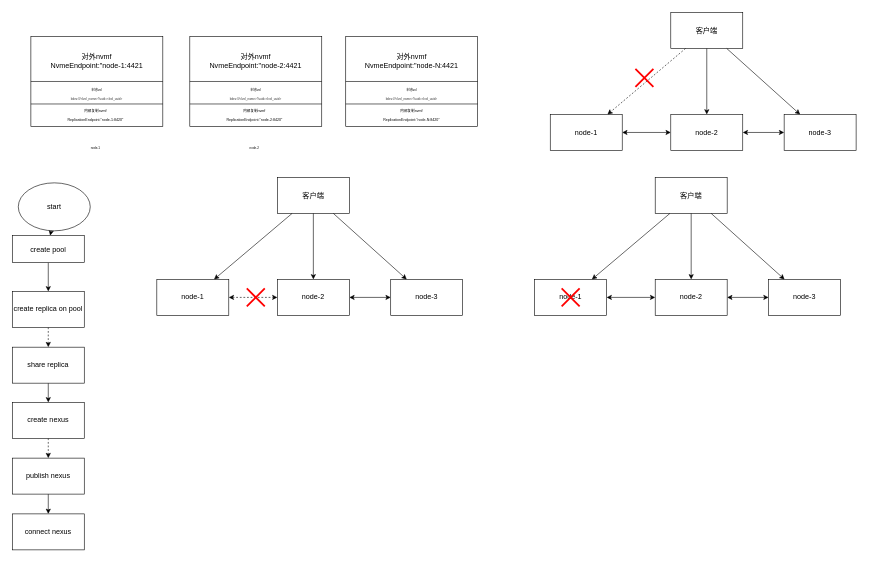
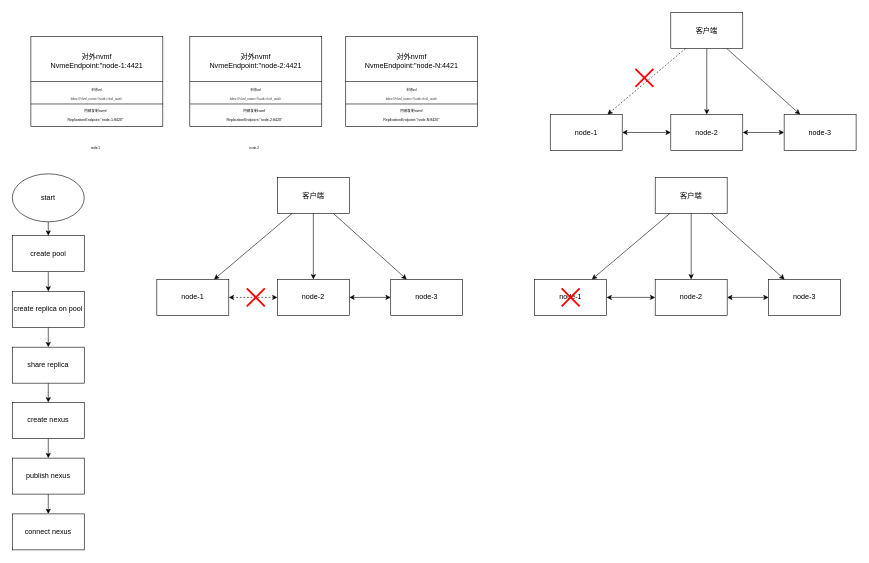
node "start": moved (54, 207) -> (48, 198)
node "create pool": size 72x27 -> 72x36
edge "create replica on pool" -> "share replica": style dashed -> solid
edge "create nexus" -> "publish nexus": style dashed -> solid
